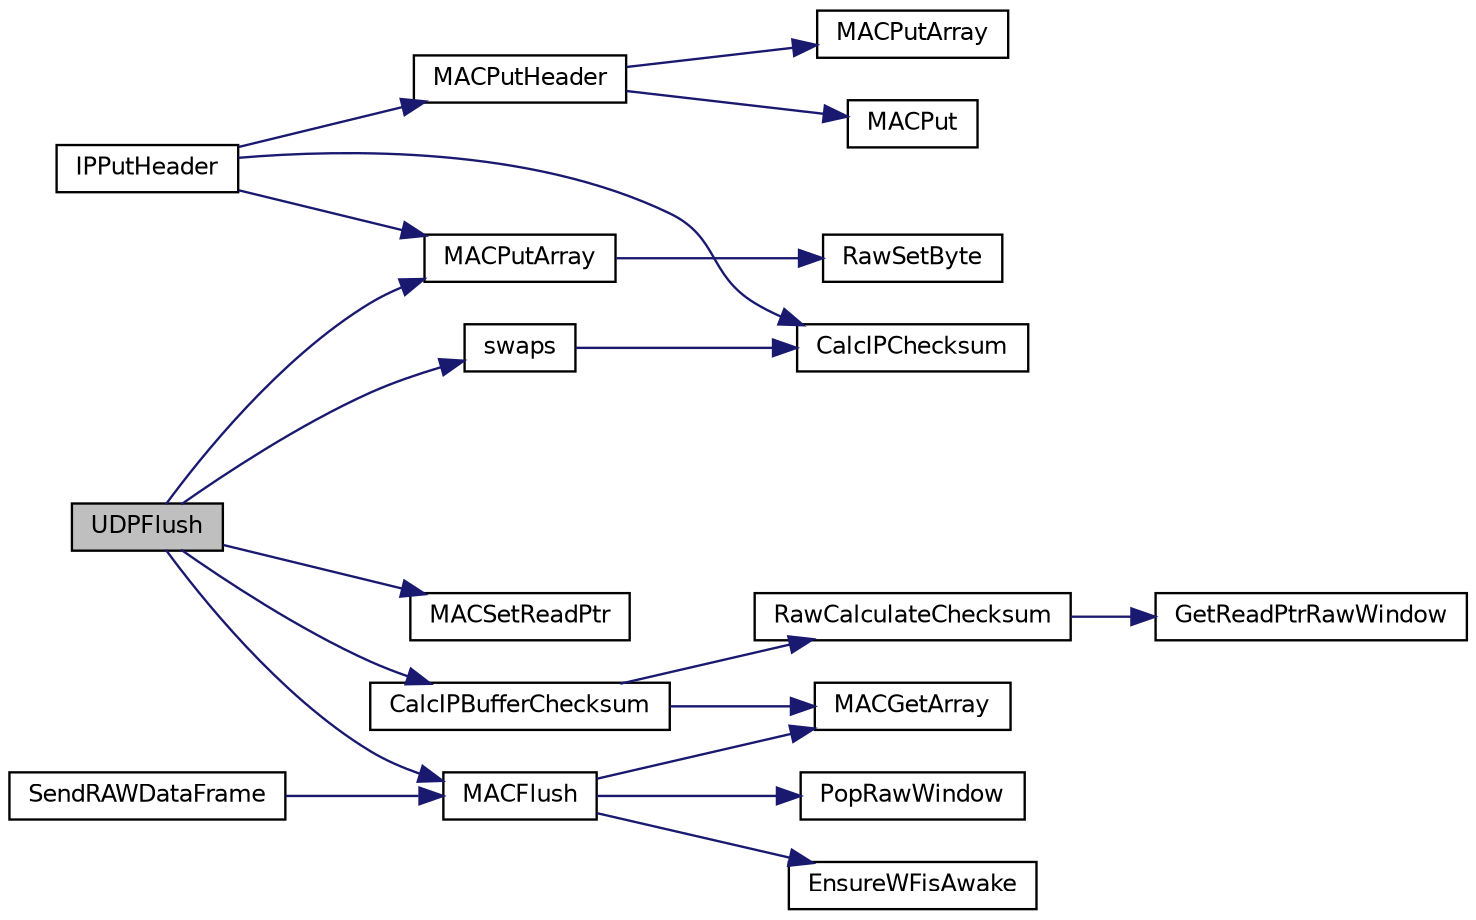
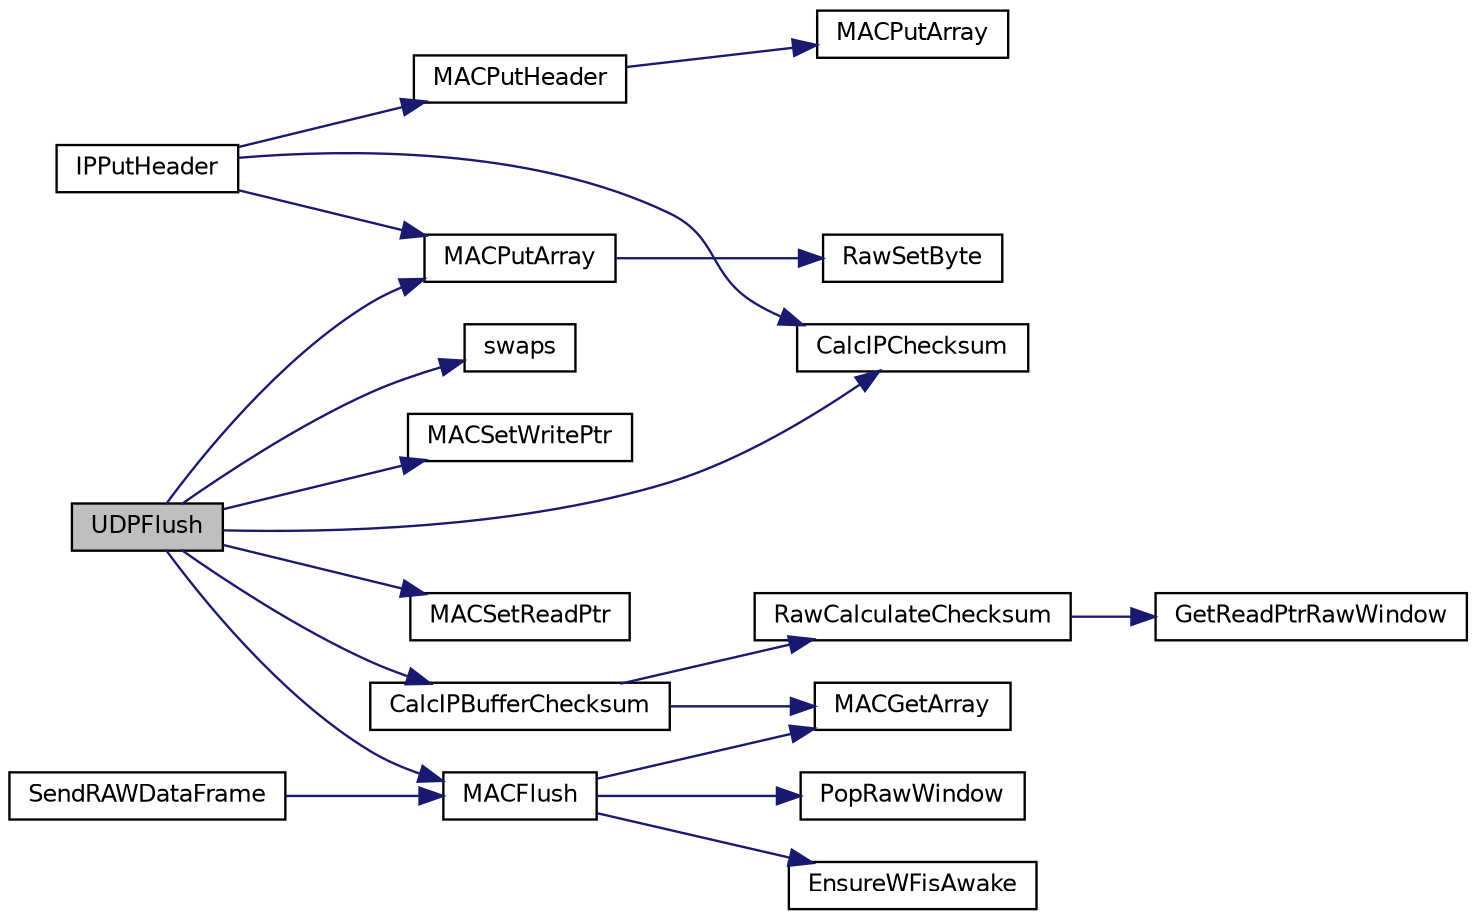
node "MACPut": removed
edge "swaps" -> "CalcIPChecksum": now "UDPFlush" -> "CalcIPChecksum"
node "MACSetWritePtr": added
